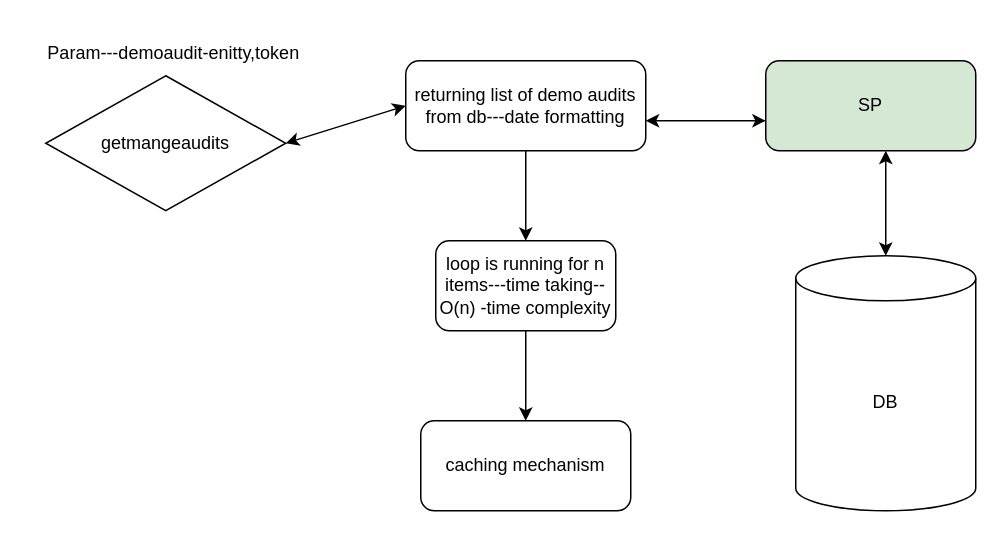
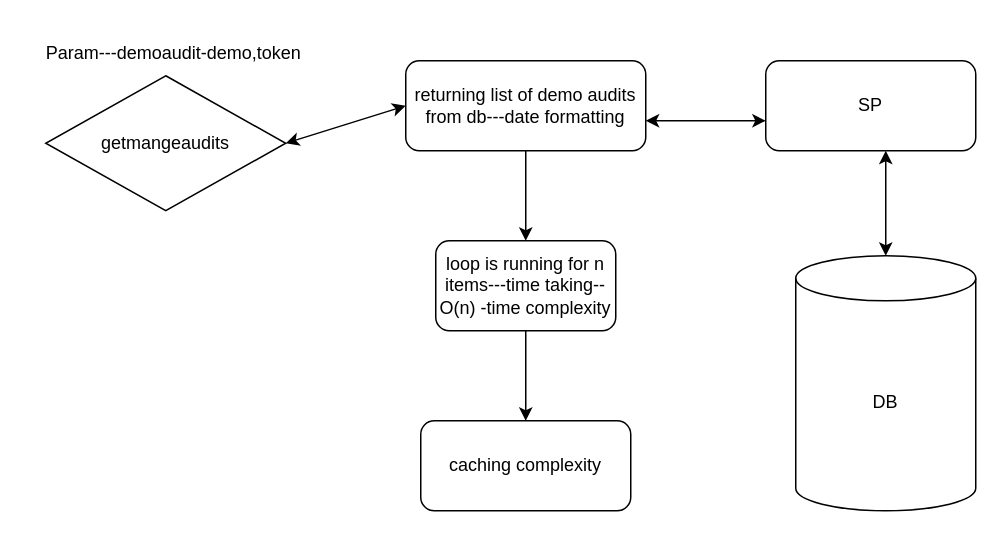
node "Param---demoaudit-enitty,token": label "Param---demoaudit-enitty,token" -> "Param---demoaudit-demo,token"
node "SP": fillcolor #d5e8d4 -> #ffffff
node "caching mechanism": label "caching mechanism" -> "caching complexity"
